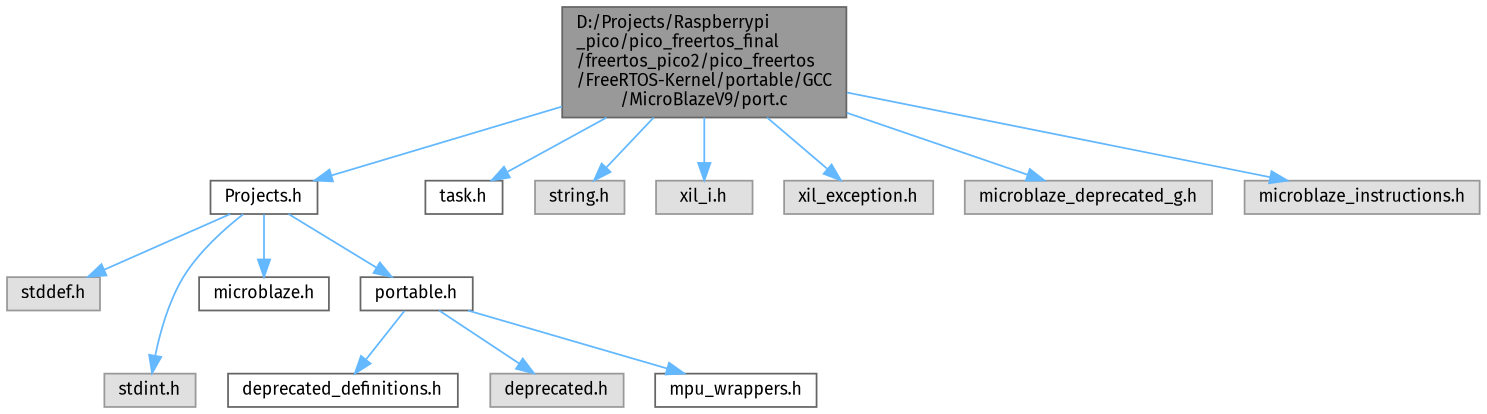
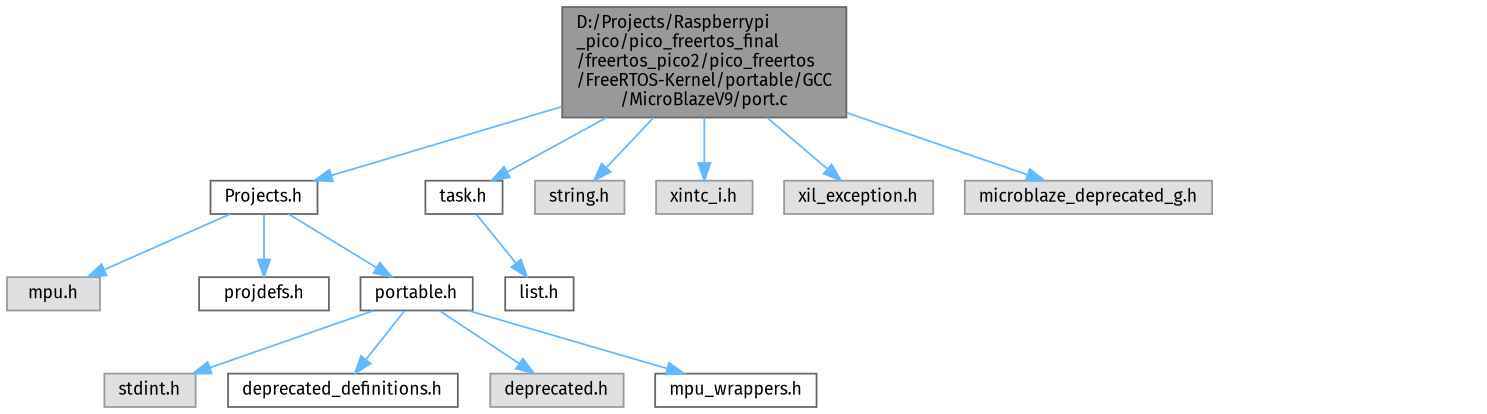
node "xil_i.h": label "xil_i.h" -> "xintc_i.h"
node "microblaze_instructions.h": removed
edge "Projects.h" -> "stdint.h": now "portable.h" -> "stdint.h"
node "stddef.h": label "stddef.h" -> "mpu.h"
node "microblaze.h": label "microblaze.h" -> "projdefs.h"
node "list.h": added
